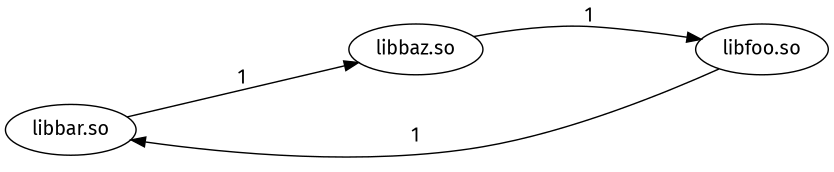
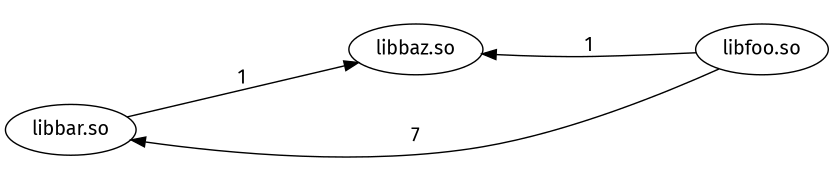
edge "libbaz.so" -> "libfoo.so": reversed
edge "libfoo.so" -> "libbar.so": label "1" -> "7"
